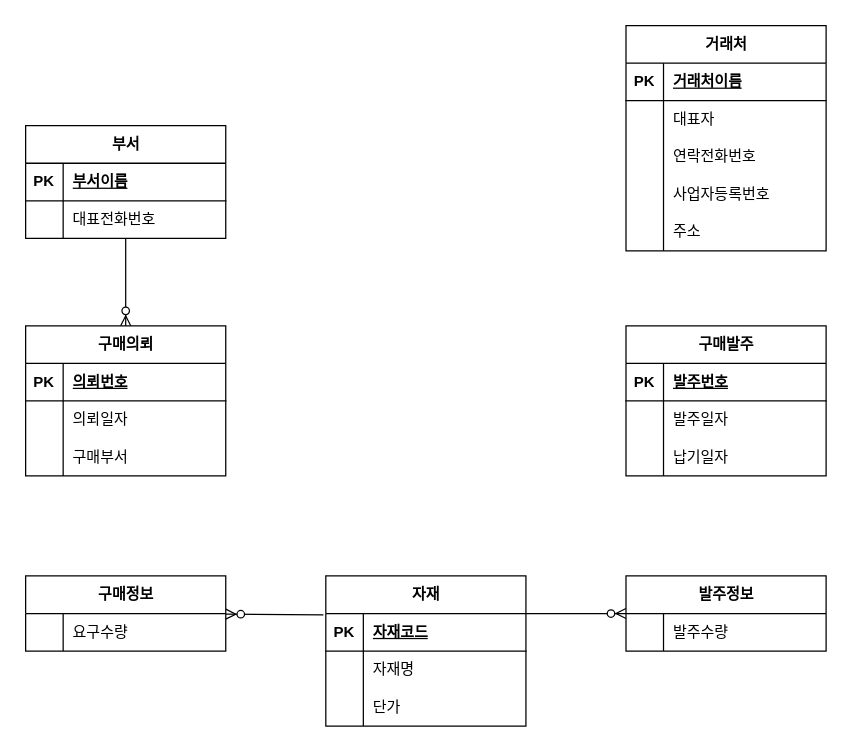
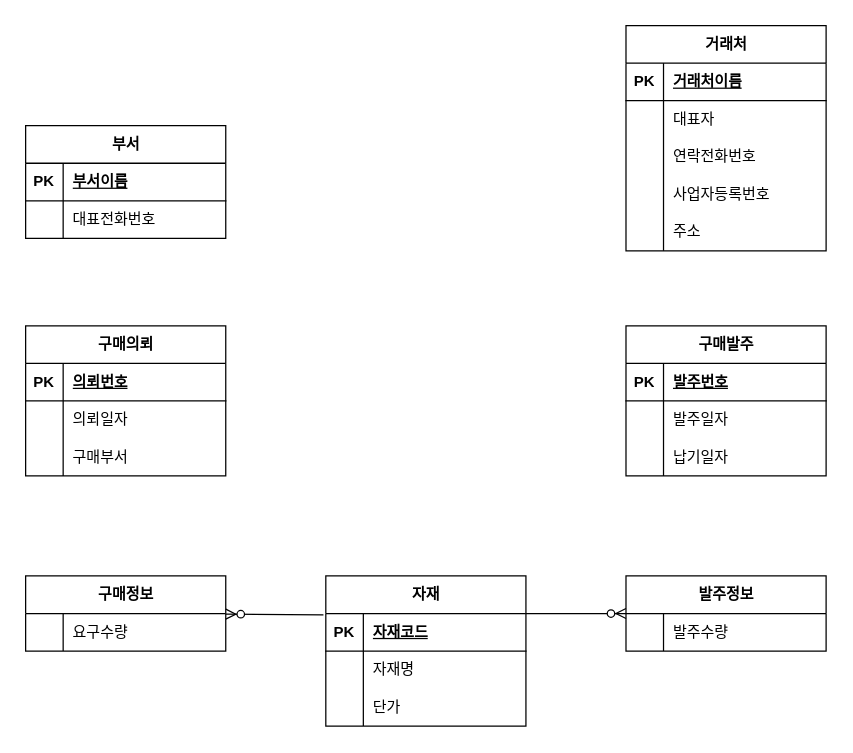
edge "부서" -> "구매의뢰": removed
